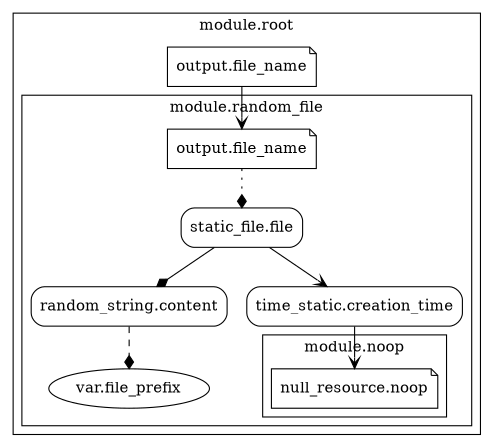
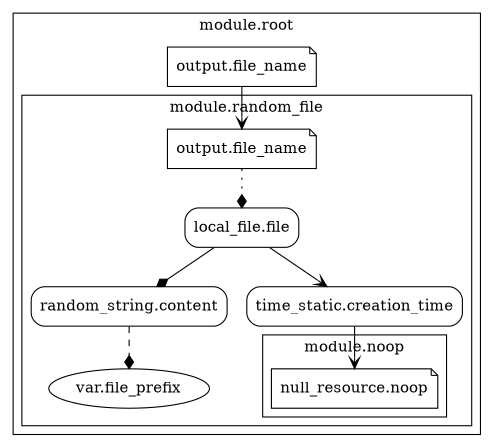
node "static_file.file": label "static_file.file" -> "local_file.file"
